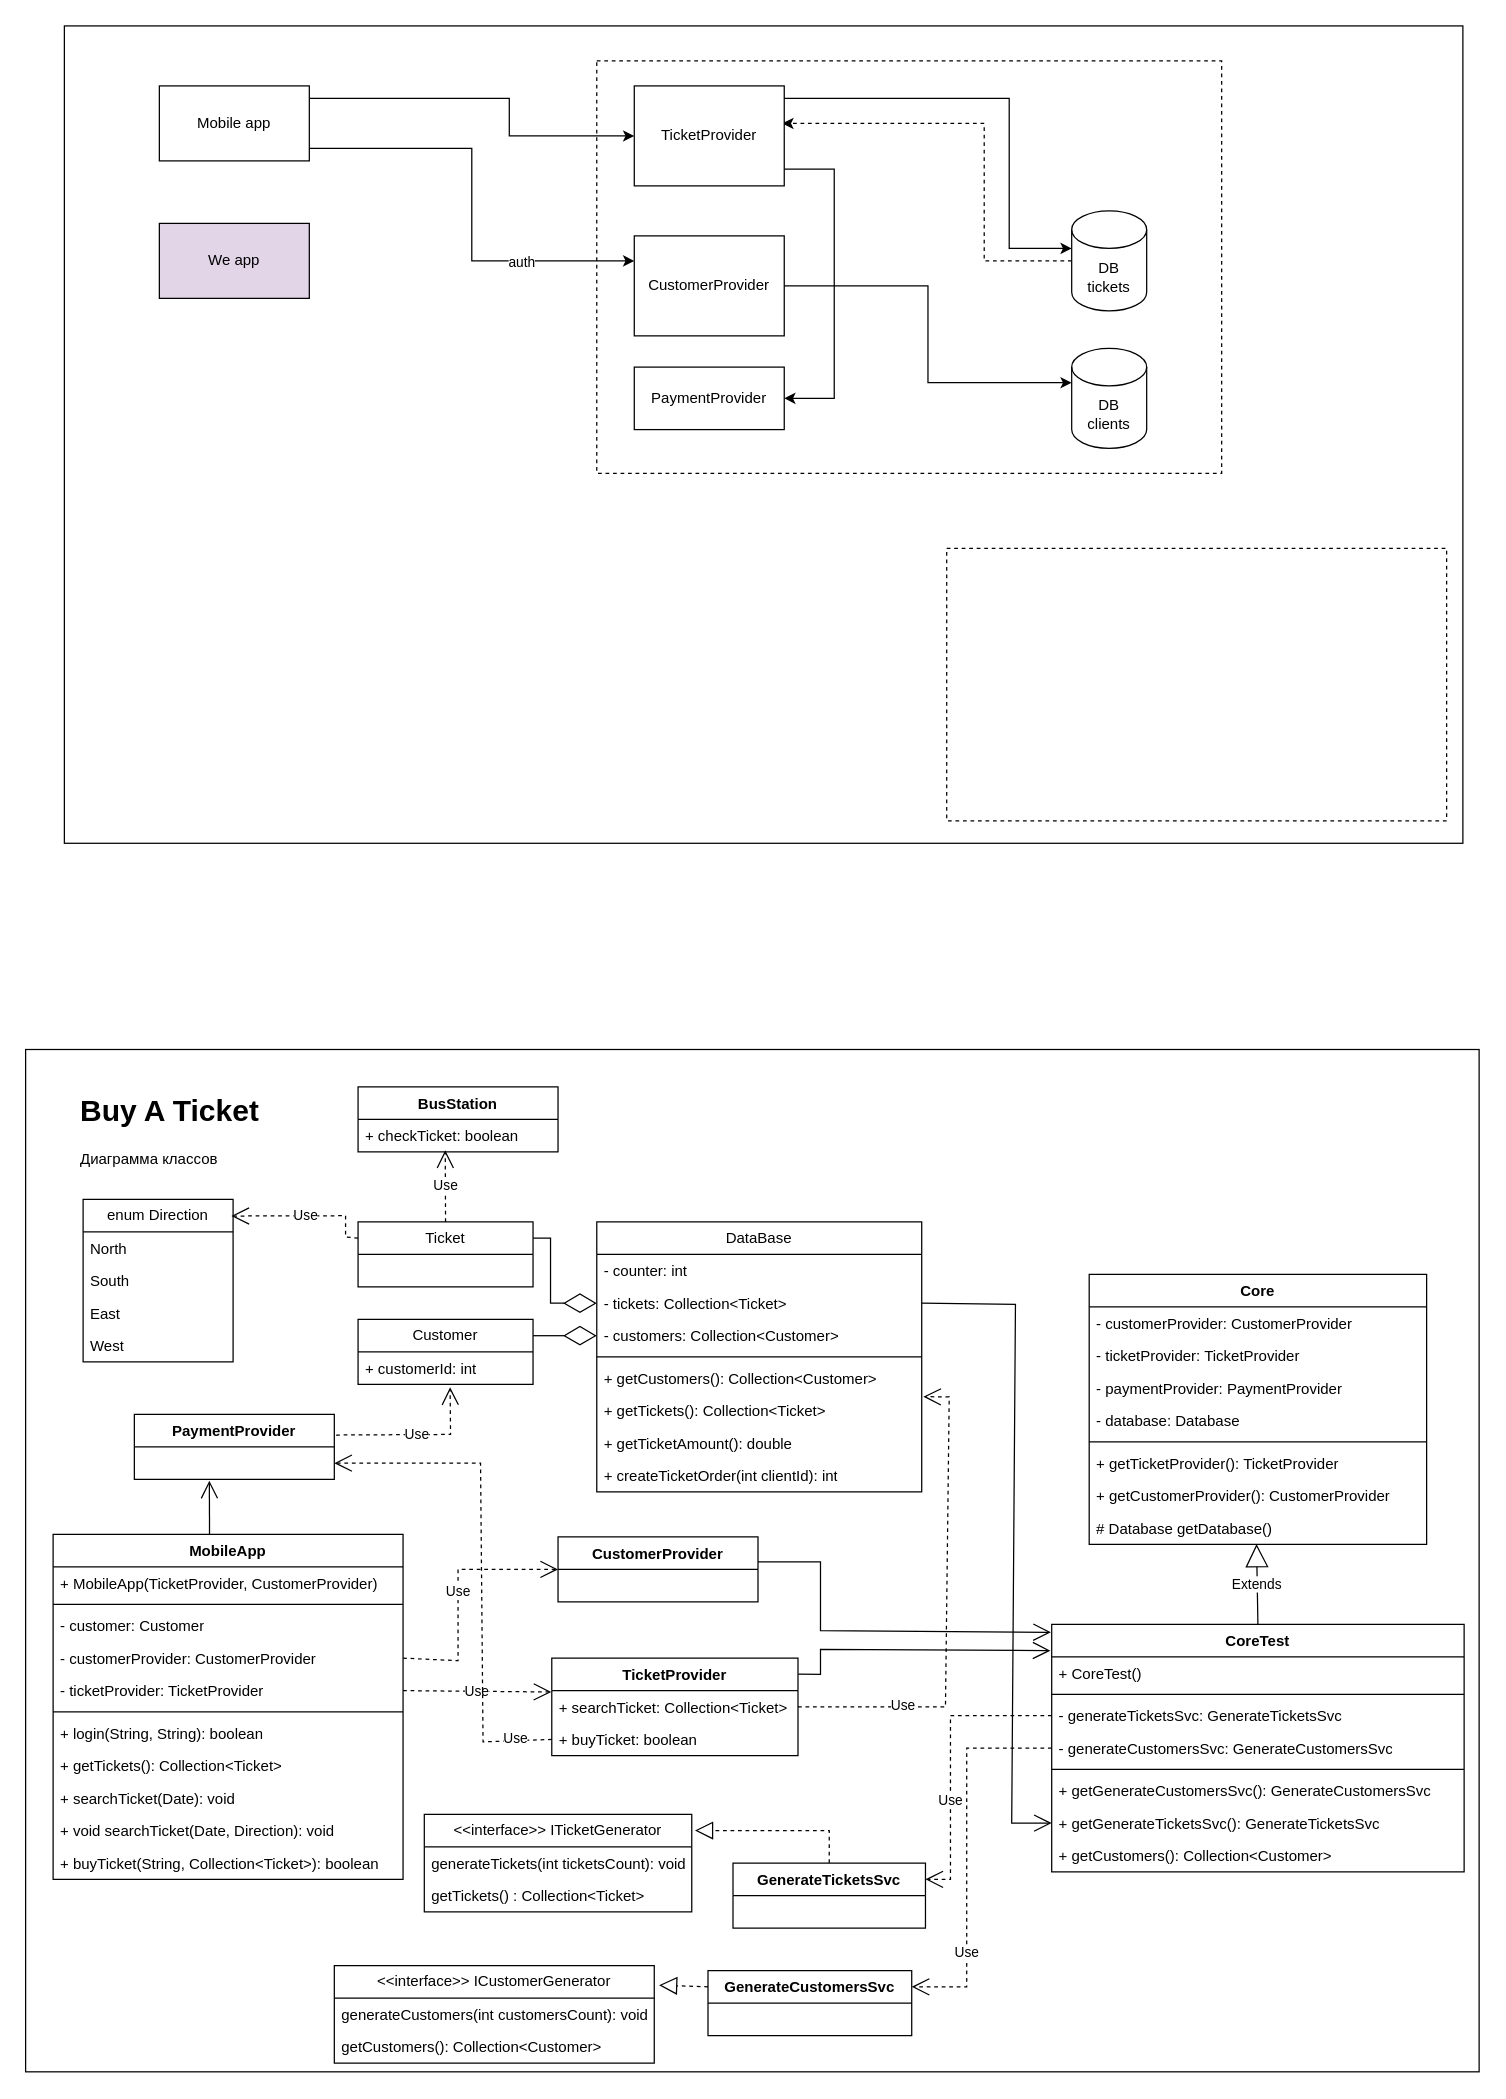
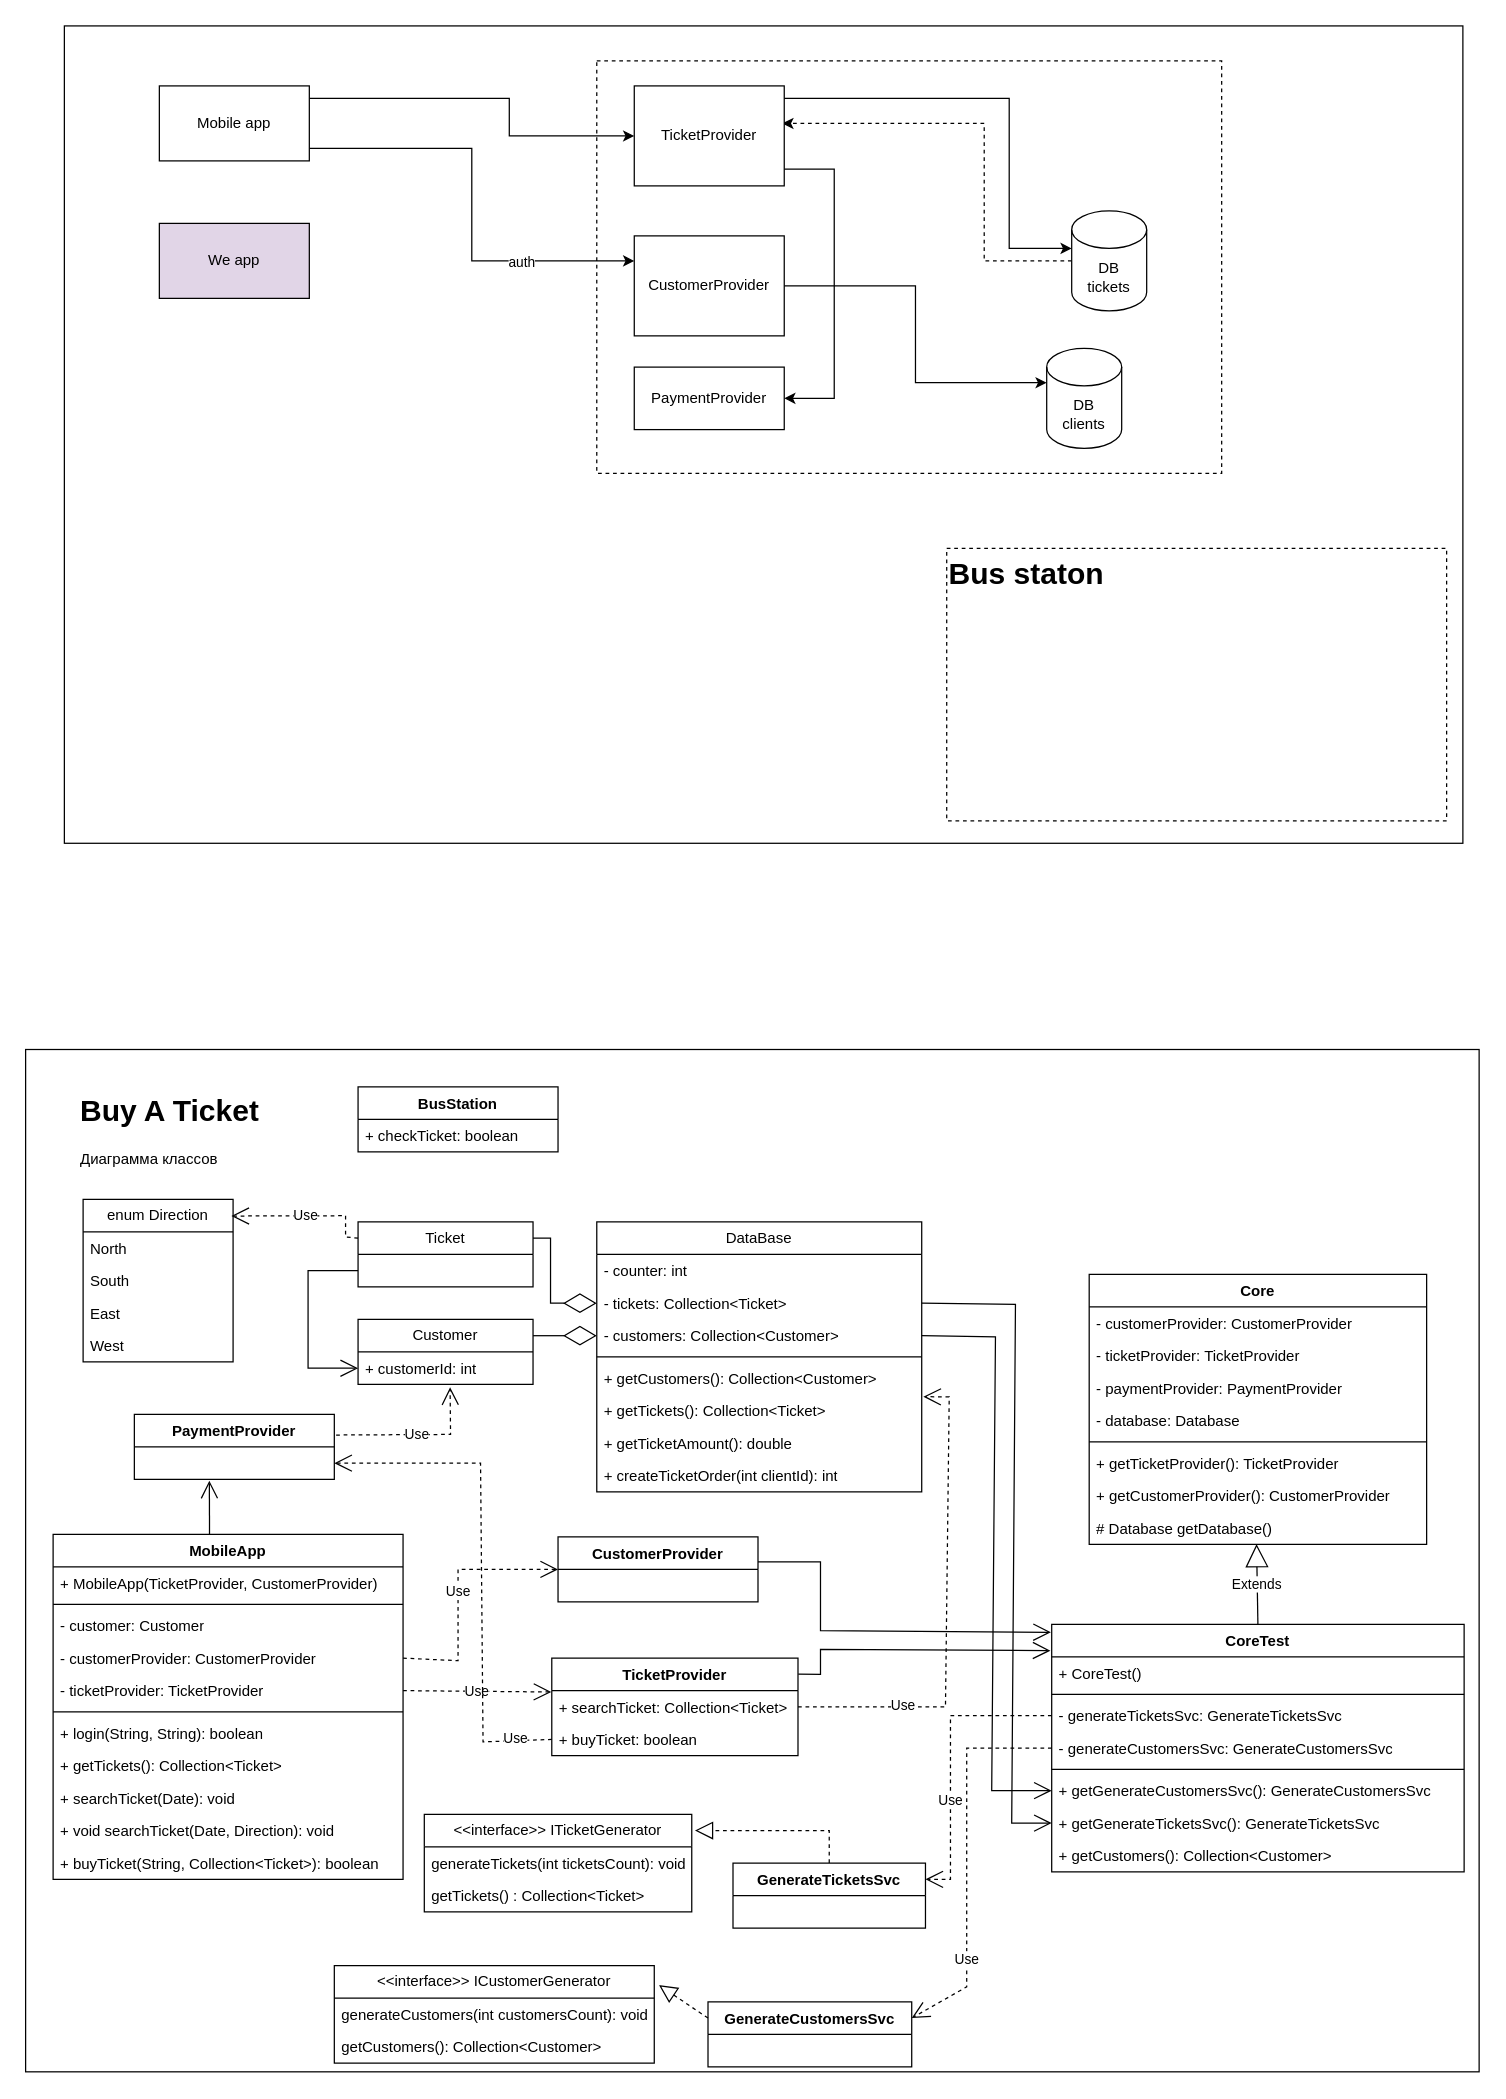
node "DB clients": moved (1109, 398) -> (1084, 398)
node "Bus staton": added
edge "Ticket" -> "+ checkTicket: boolean": removed, label "Use"
edge "Ticket" -> "+ customerId: int": added
edge "- customers: Collection<Customer>" -> "+ getGenerateCustomersSvc(): GenerateCustomersSvc": added
node "GenerateCustomersSvc": moved (810, 2003) -> (810, 2034)
